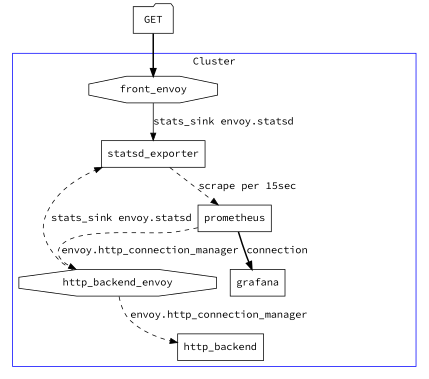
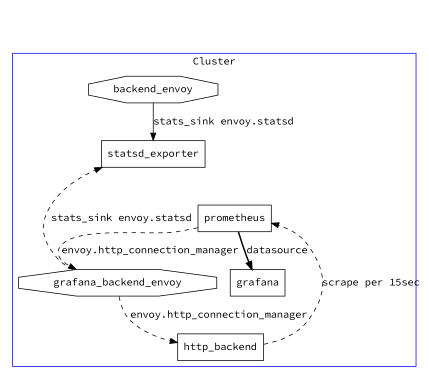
node "GET": removed
node "front_envoy": label "front_envoy" -> "backend_envoy"
edge "statsd_exporter" -> "prometheus": now "http_backend" -> "prometheus"
edge "prometheus" -> "grafana": label "connection" -> "datasource"
node "http_backend_envoy": label "http_backend_envoy" -> "grafana_backend_envoy"
